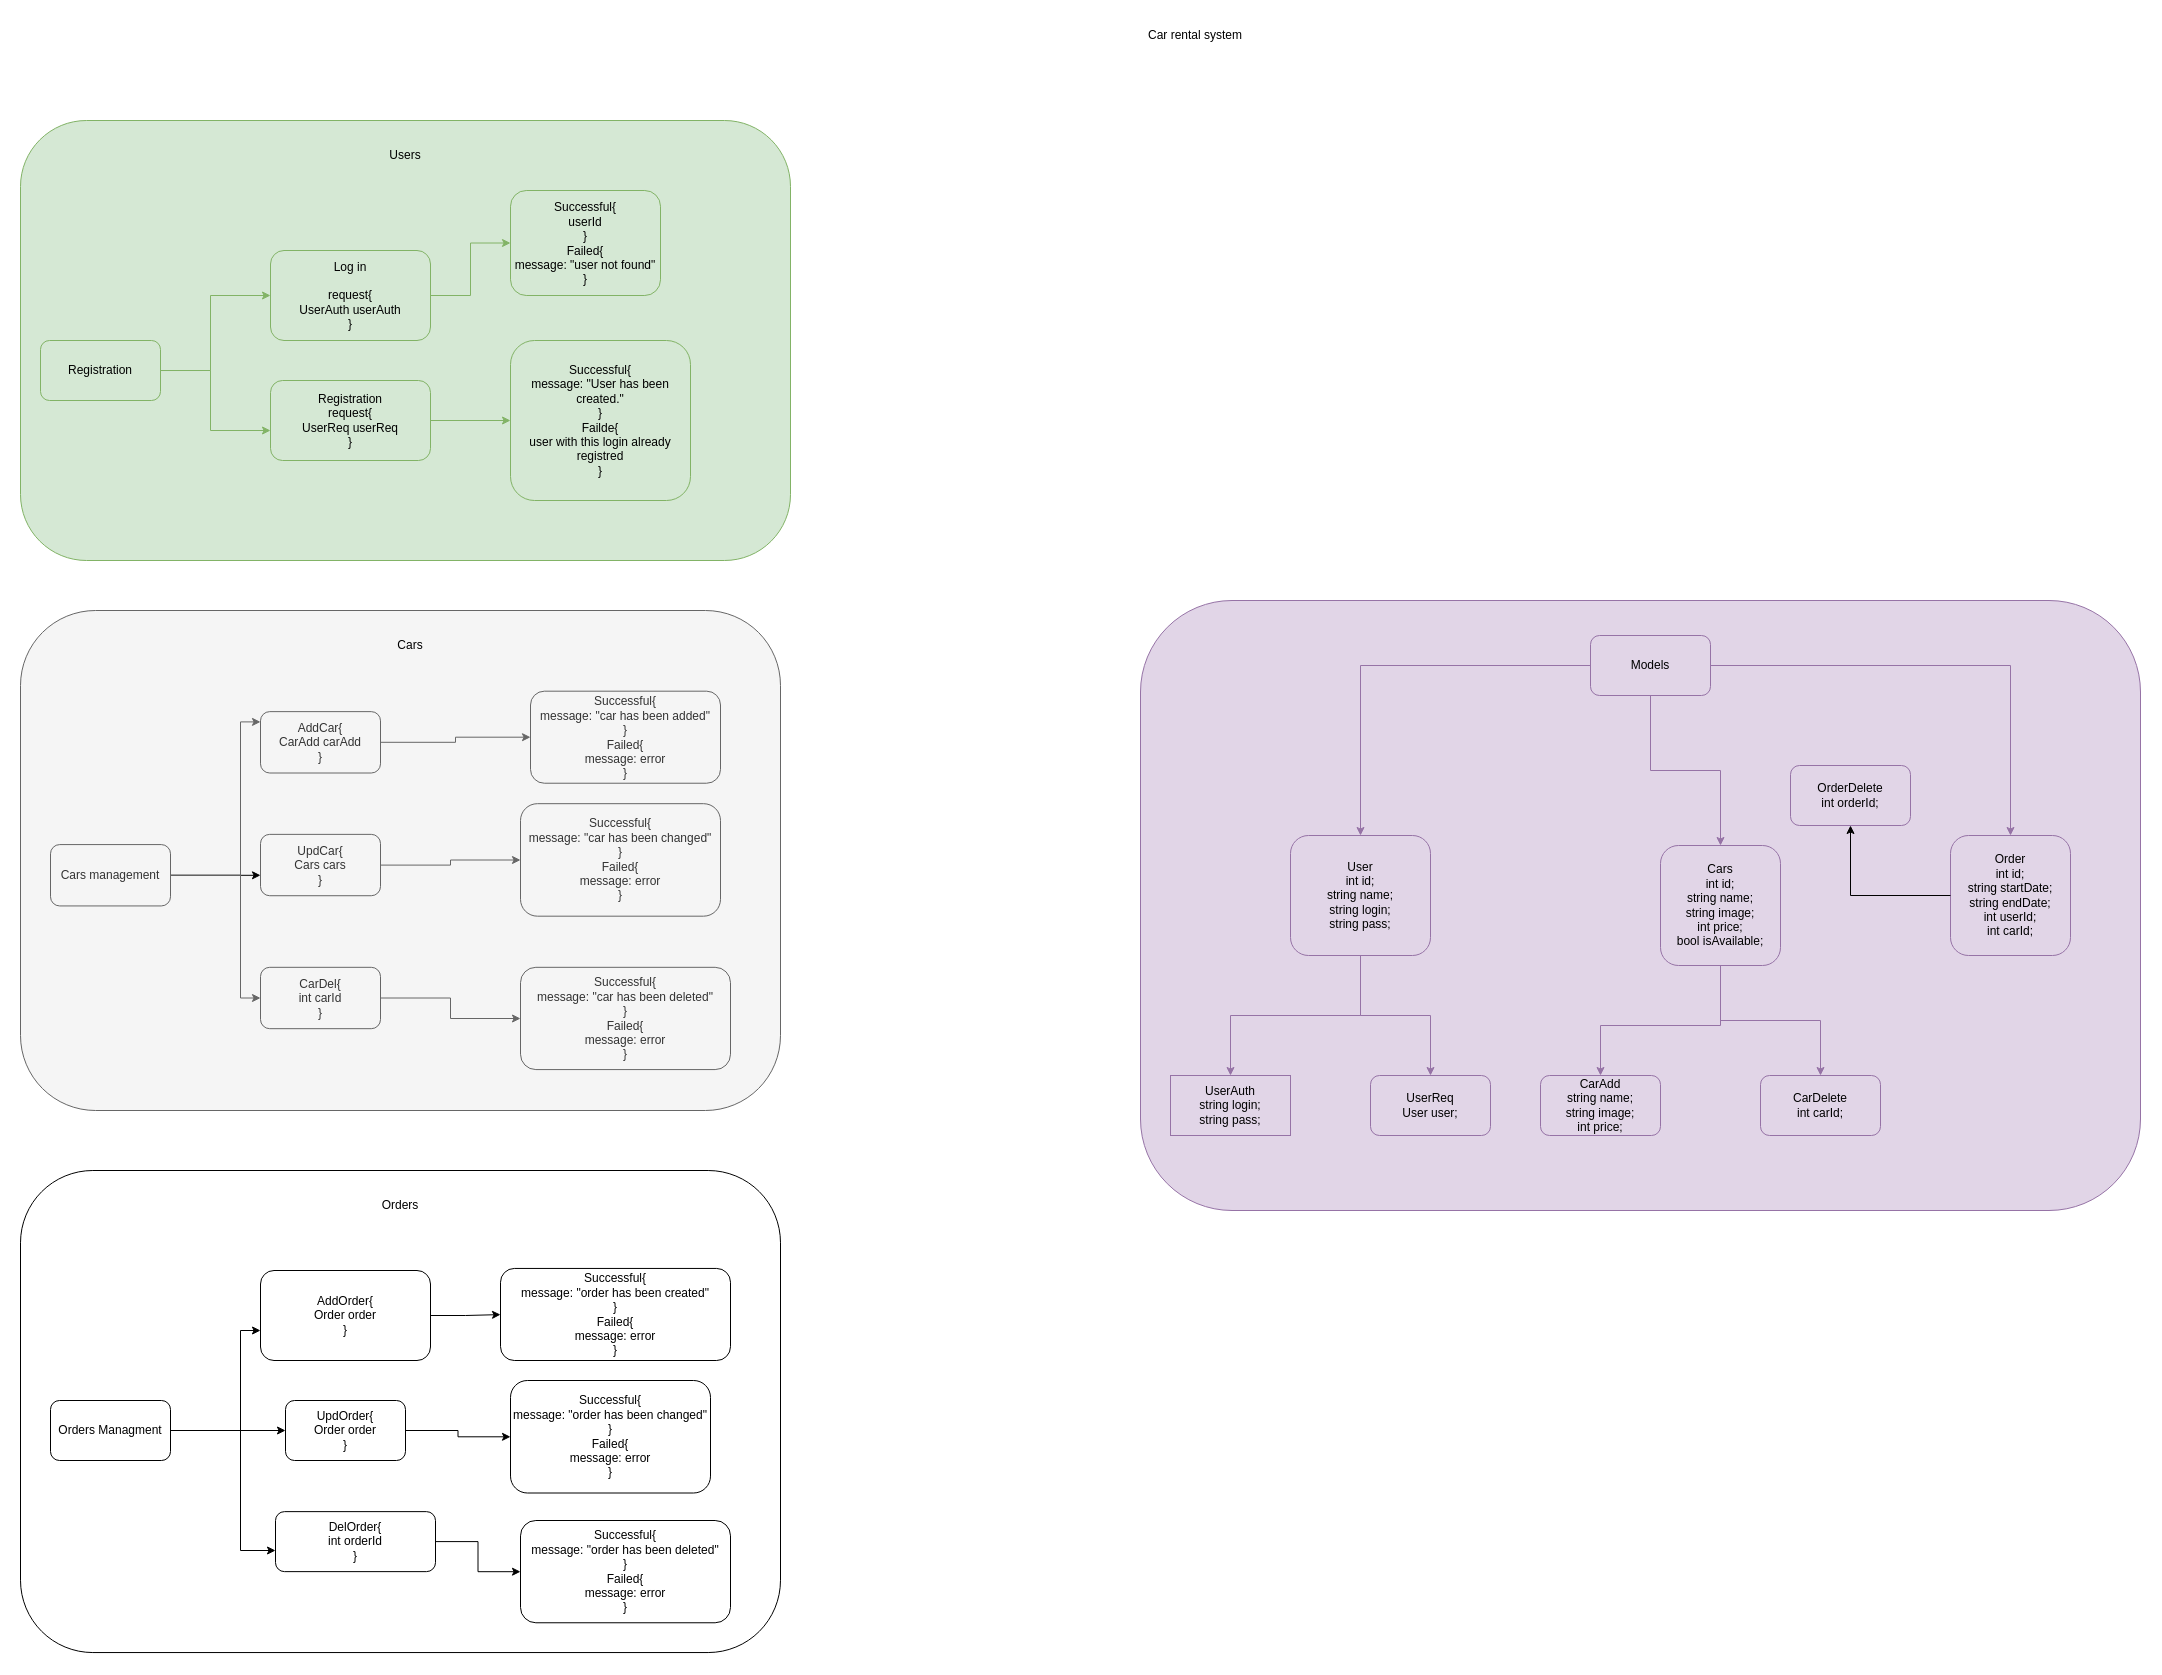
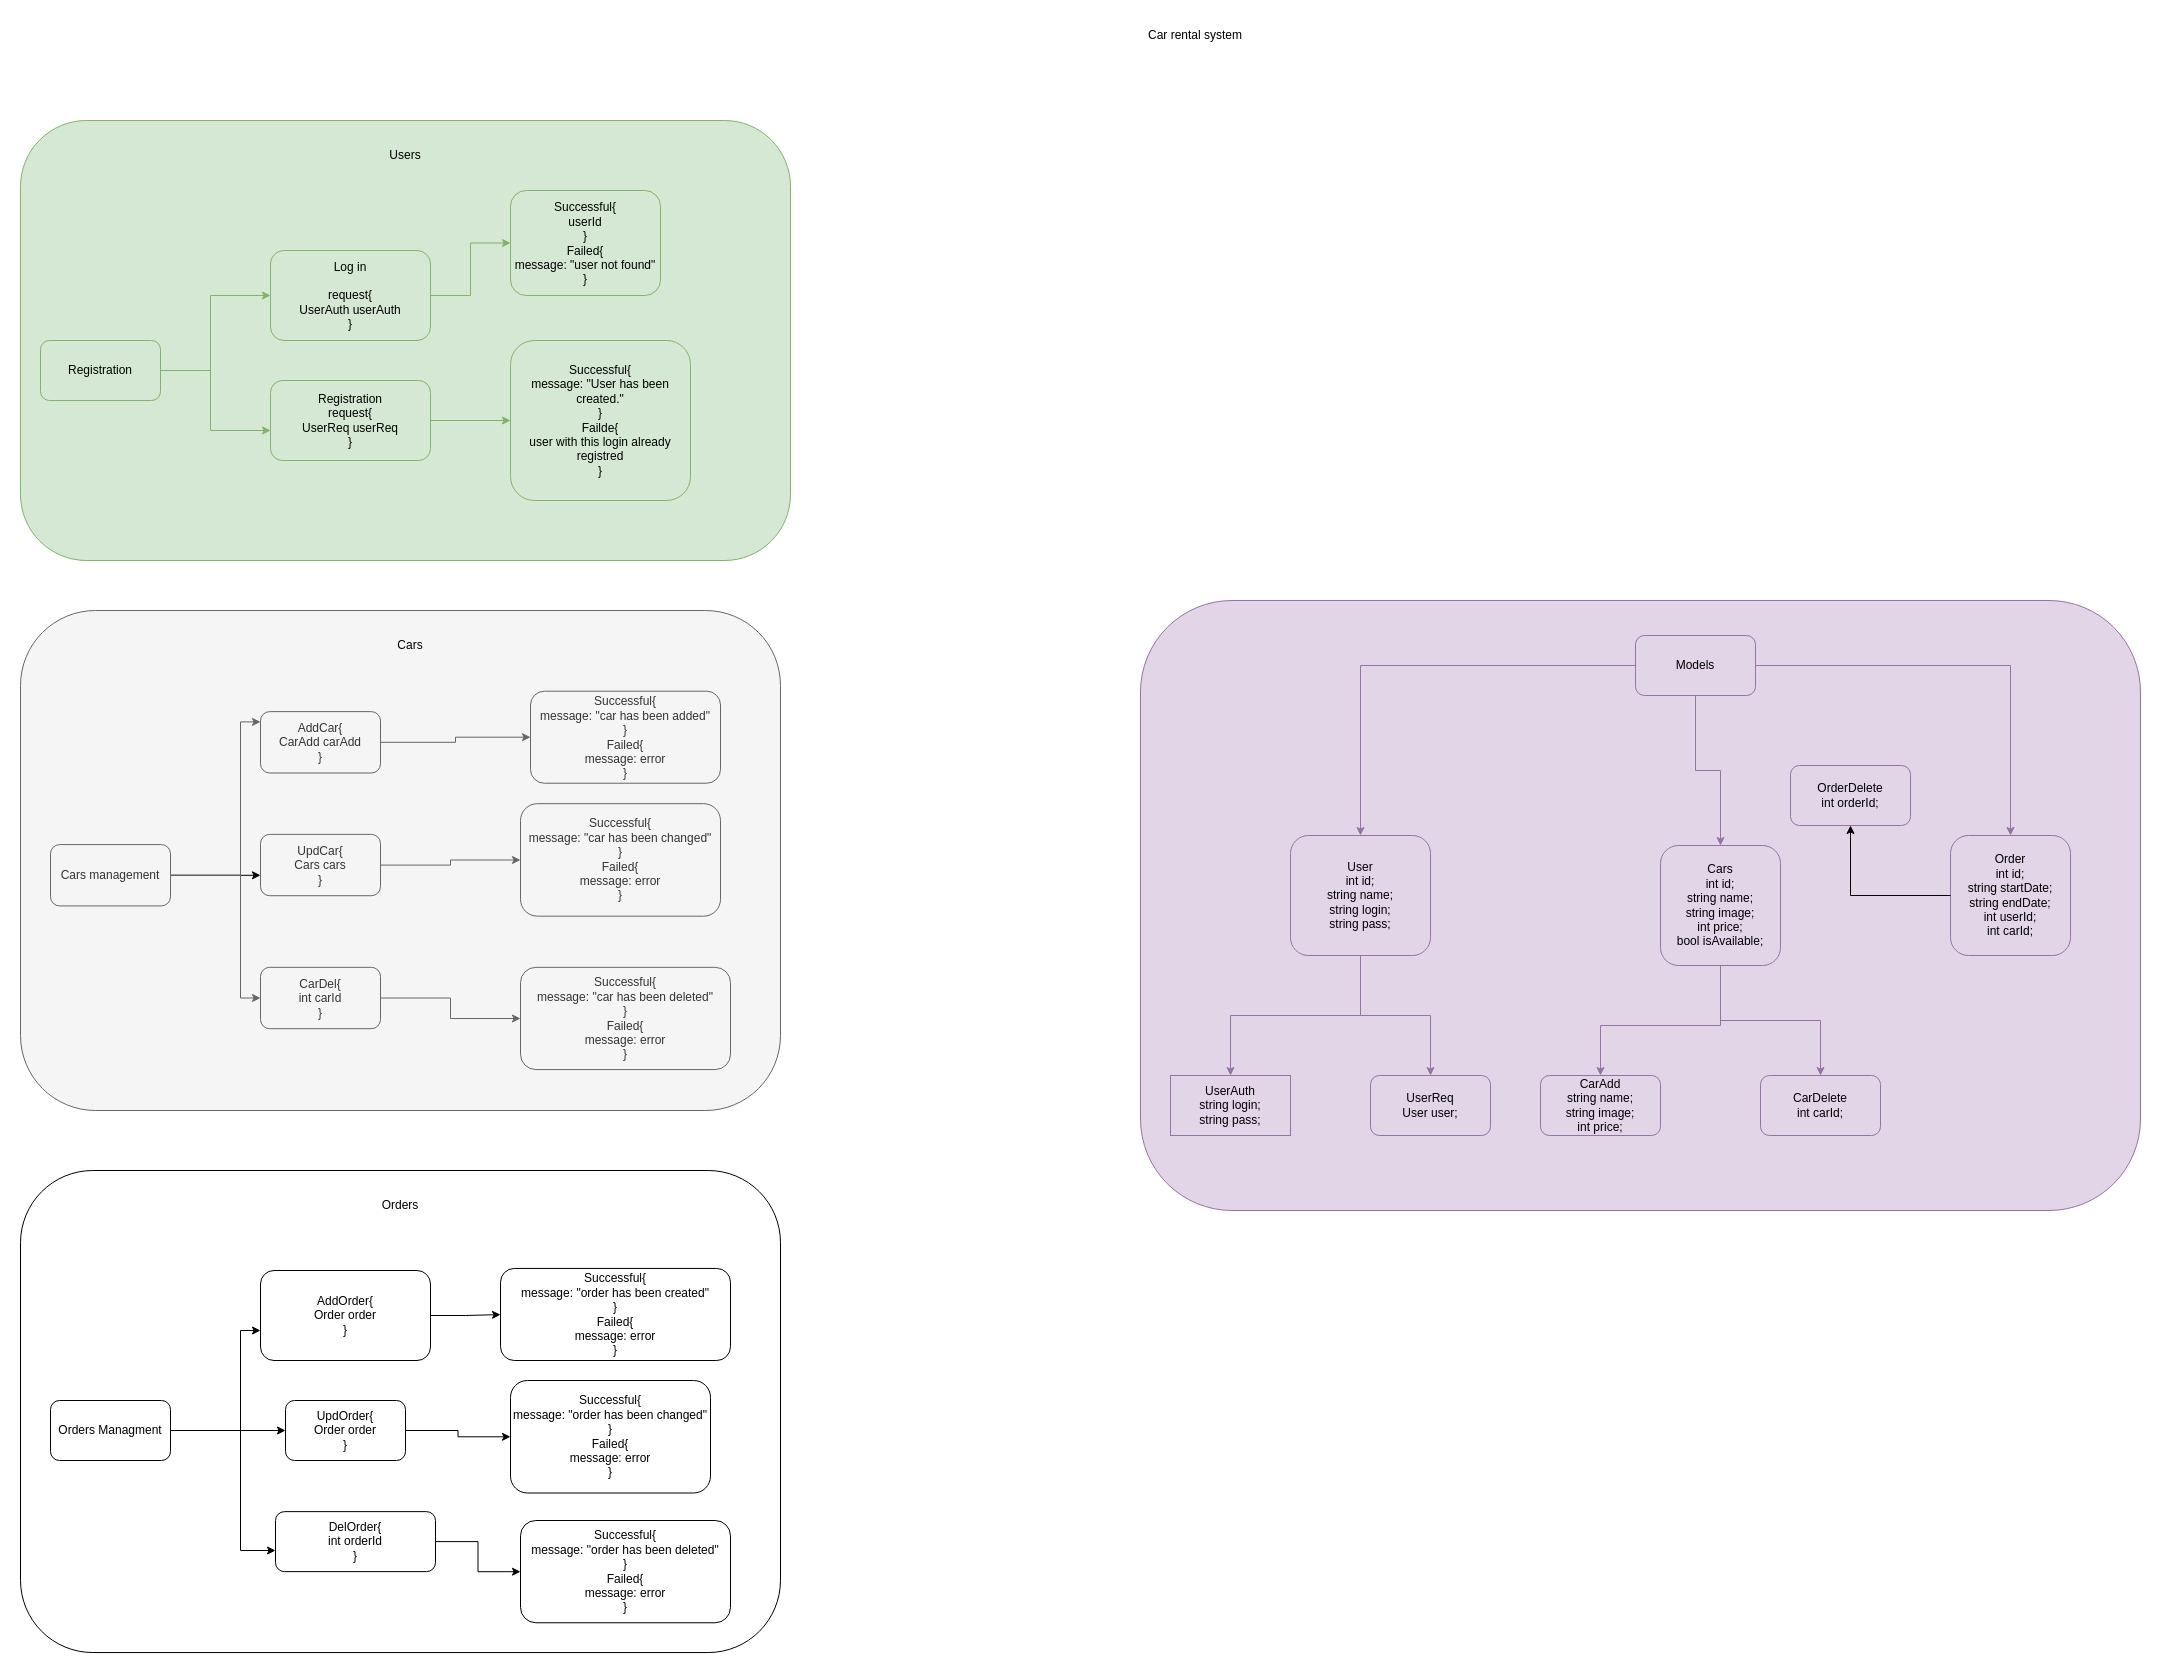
node "Models": moved (1651, 666) -> (1696, 666)
